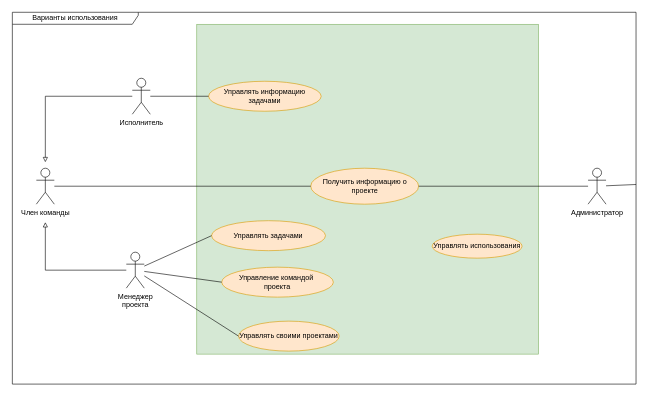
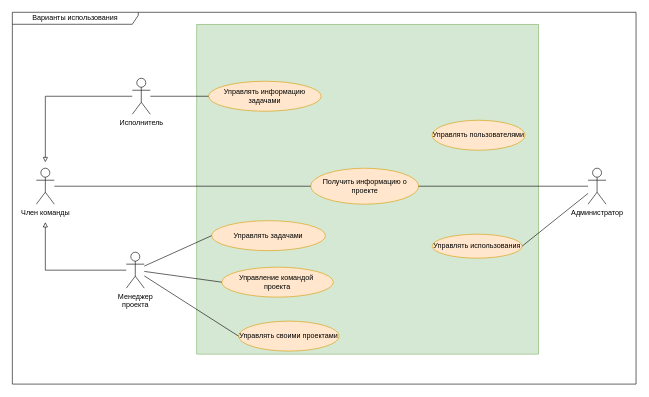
node "Управлять пользователями": added
edge "Администратор" -- "Варианты использования": now "Администратор" -- "Управлять использования"
